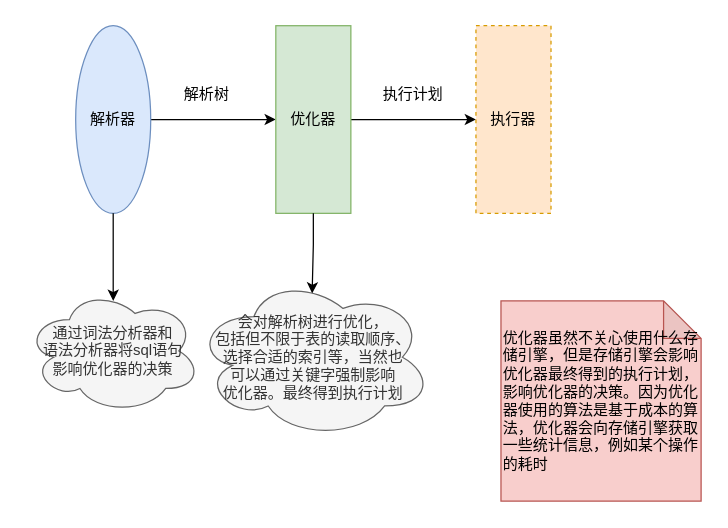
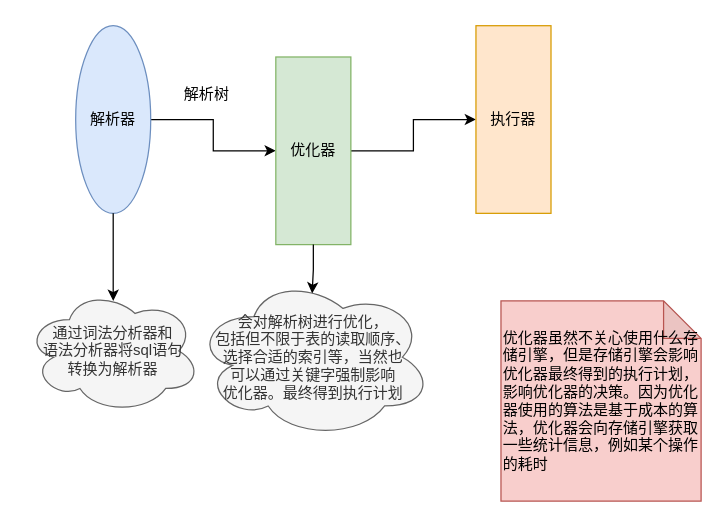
node "执行计划": removed
node "优化器": moved (313, 119) -> (313, 151)
node "执行器": style dashed -> solid
node "通过词法分析器和 语法分析器将sql语句 影响优化器的决策": label "通过词法分析器和 语法分析器将sql语句 影响优化器的决策" -> "通过词法分析器和 语法分析器将sql语句 转换为解析器"
